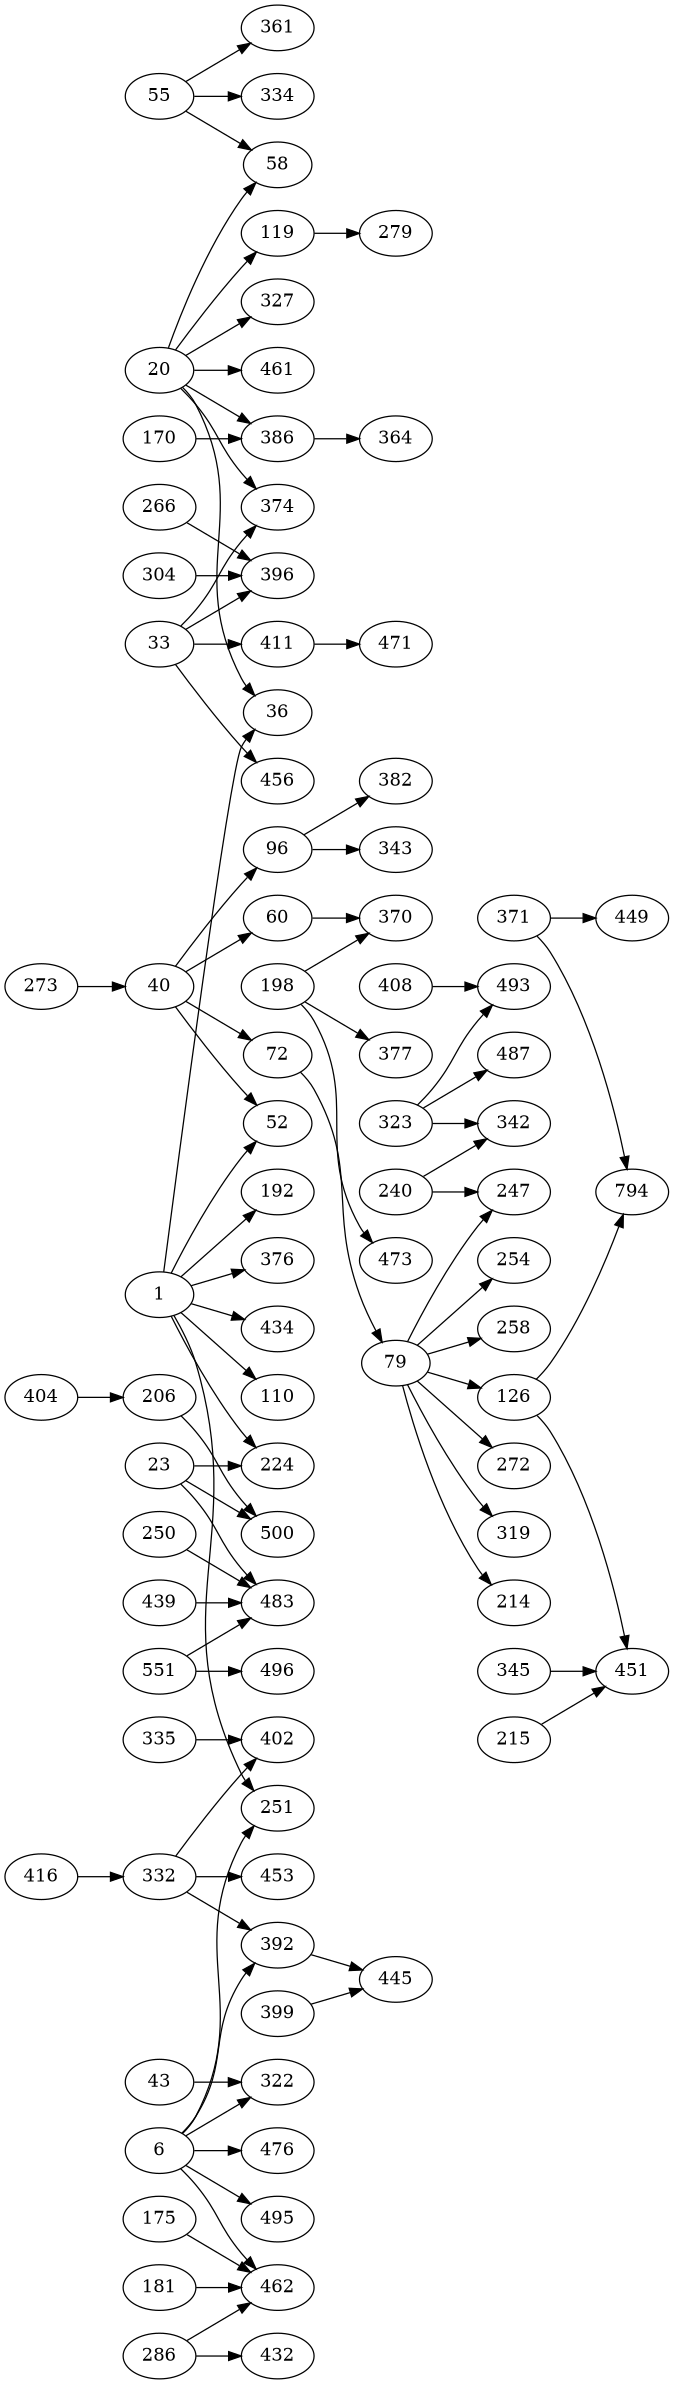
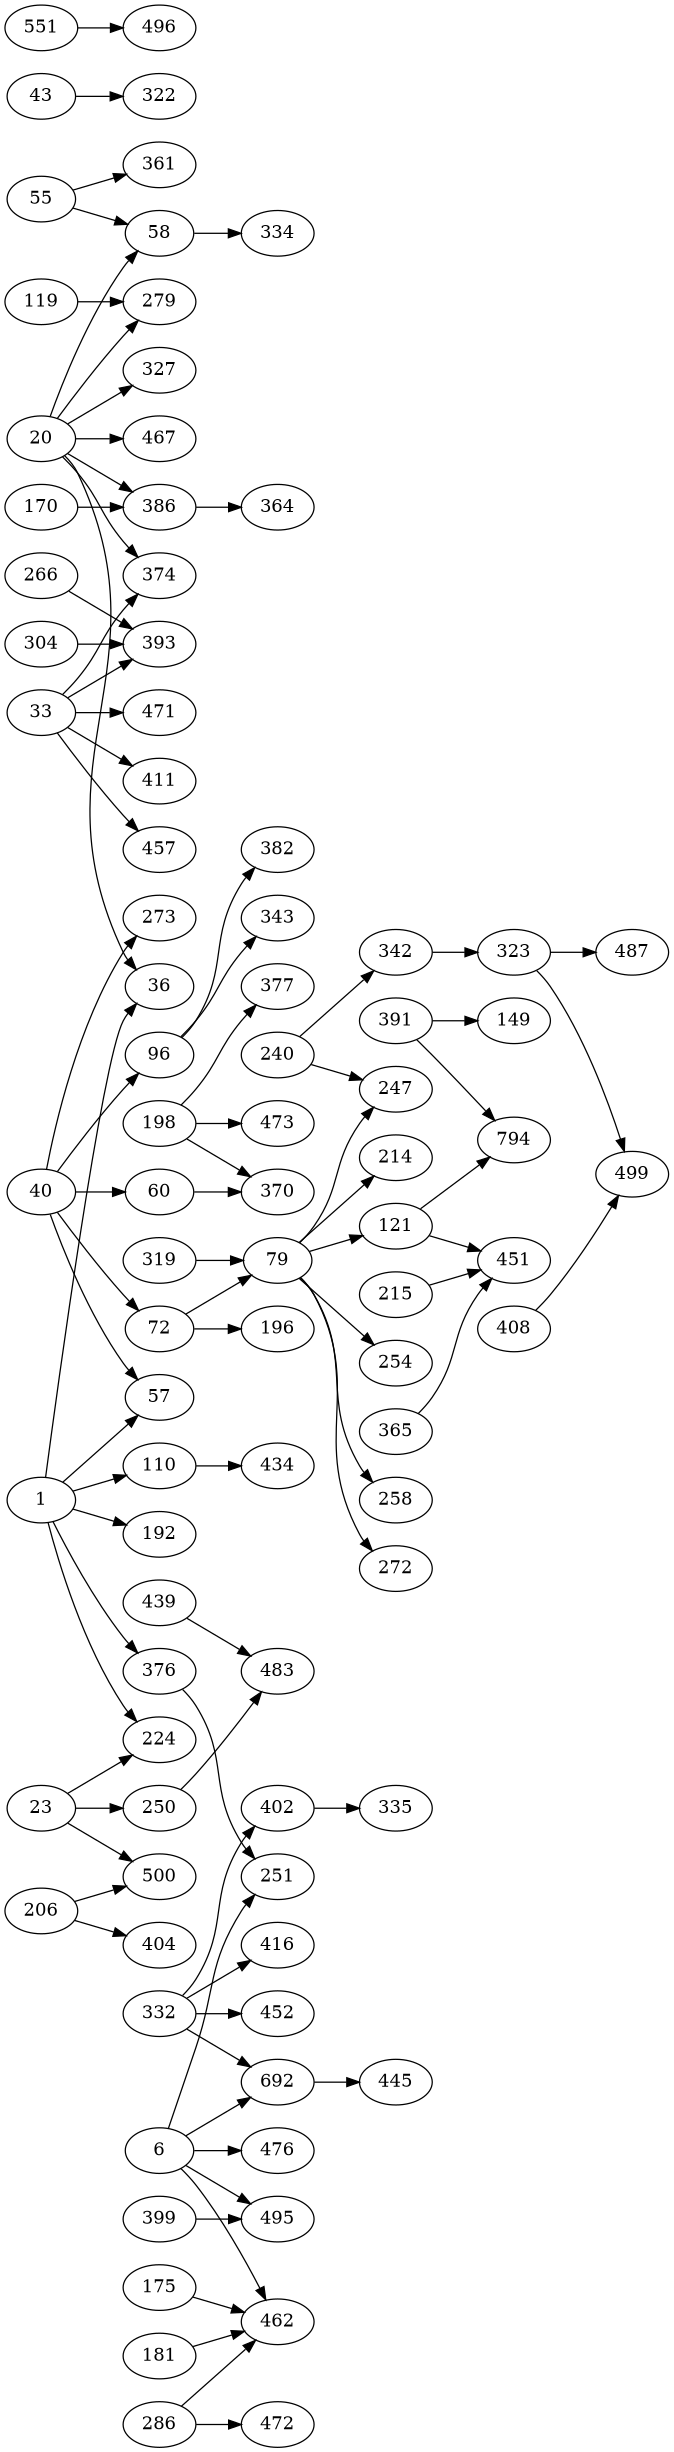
edge "55" -> "334": now "58" -> "334"
edge "20" -> "119": now "20" -> "279"
node "461": label "461" -> "467"
node "396": label "396" -> "393"
edge "411" -> "471": now "33" -> "471"
node "456": label "456" -> "457"
node "371": label "371" -> "391"
node "449": label "449" -> "149"
edge "273" -> "40": reversed
node "493": label "493" -> "499"
node "52": label "52" -> "57"
edge "323" -> "342": reversed
edge "1" -> "434": now "110" -> "434"
node "196": added
edge "404" -> "206": reversed
node "126": label "126" -> "121"
edge "79" -> "319": reversed
edge "23" -> "483": now "23" -> "250"
edge "1" -> "251": now "376" -> "251"
edge "551" -> "483": removed
node "345": label "345" -> "365"
edge "335" -> "402": reversed
edge "416" -> "332": reversed
node "453": label "453" -> "452"
node "392": label "392" -> "692"
edge "399" -> "445": now "399" -> "495"
edge "6" -> "322": removed
node "432": label "432" -> "472"
